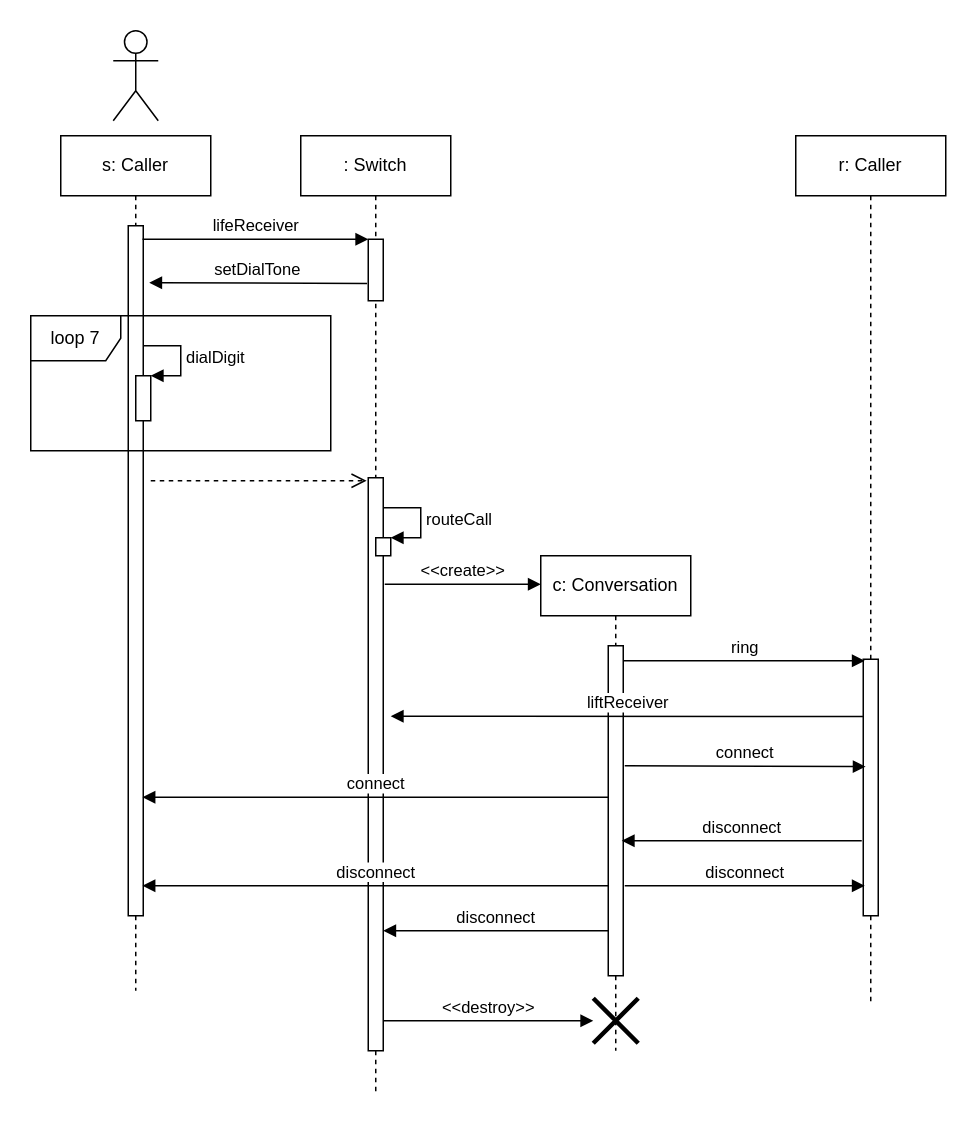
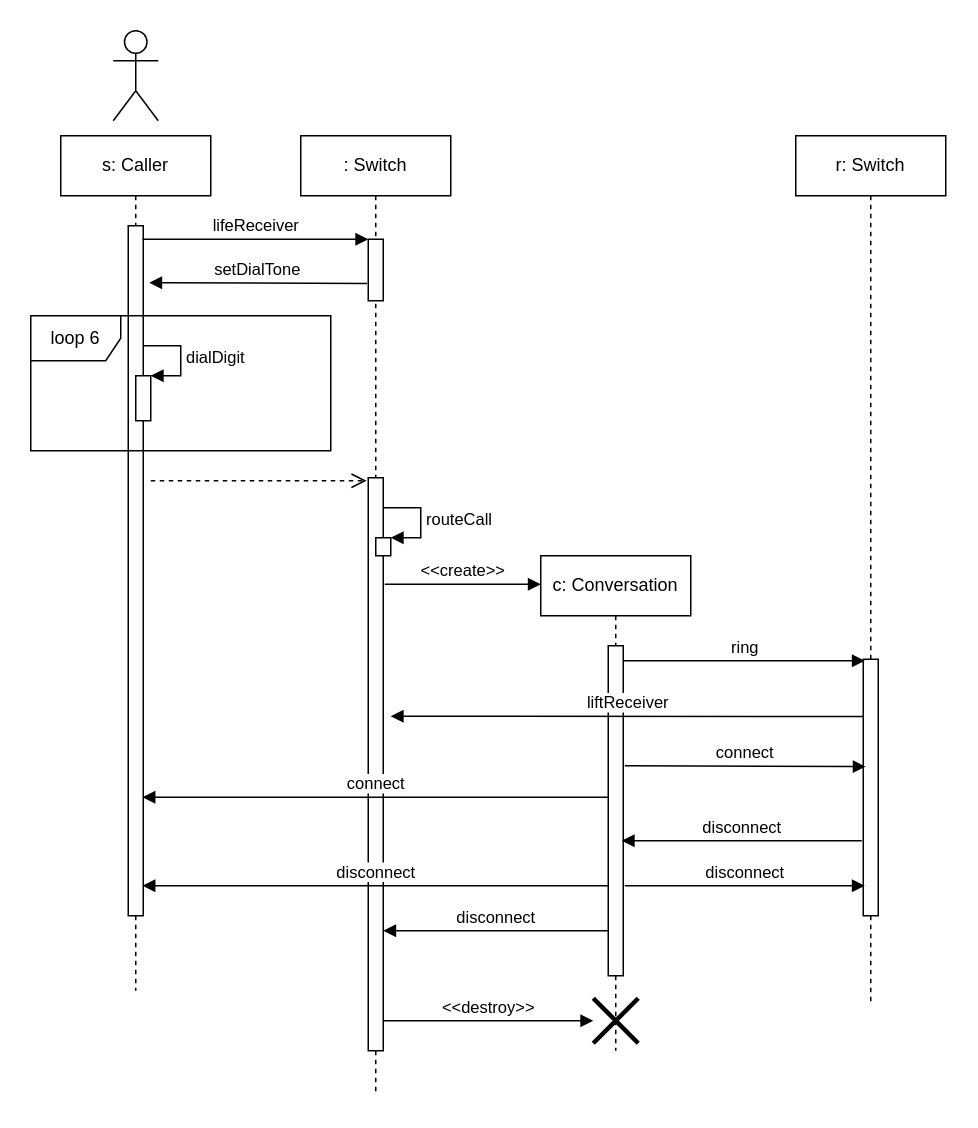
node "r: Caller": label "r: Caller" -> "r: Switch"
node "loop 7": label "loop 7" -> "loop 6"
